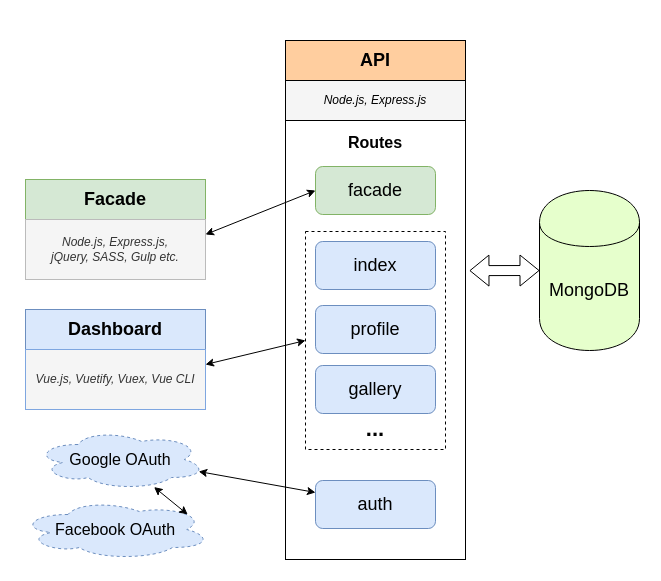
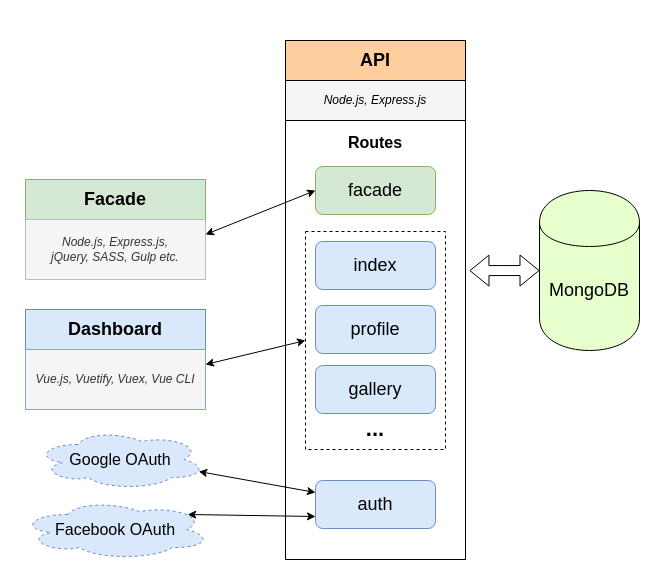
edge "Google OAuth" -- "Facebook OAuth": now "auth" -- "Facebook OAuth"
